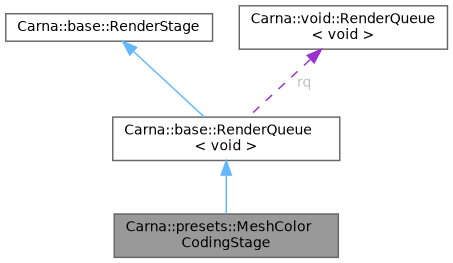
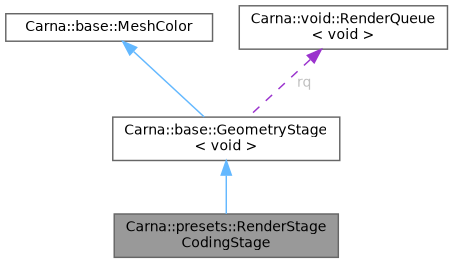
node "Carna::base::RenderStage": label "Carna::base::RenderStage" -> "Carna::base::MeshColor"
node "Carna::base::RenderQueue < void >": label "Carna::base::RenderQueue < void >" -> "Carna::base::GeometryStage < void >"
node "Carna::presets::MeshColor CodingStage": label "Carna::presets::MeshColor CodingStage" -> "Carna::presets::RenderStage CodingStage"
